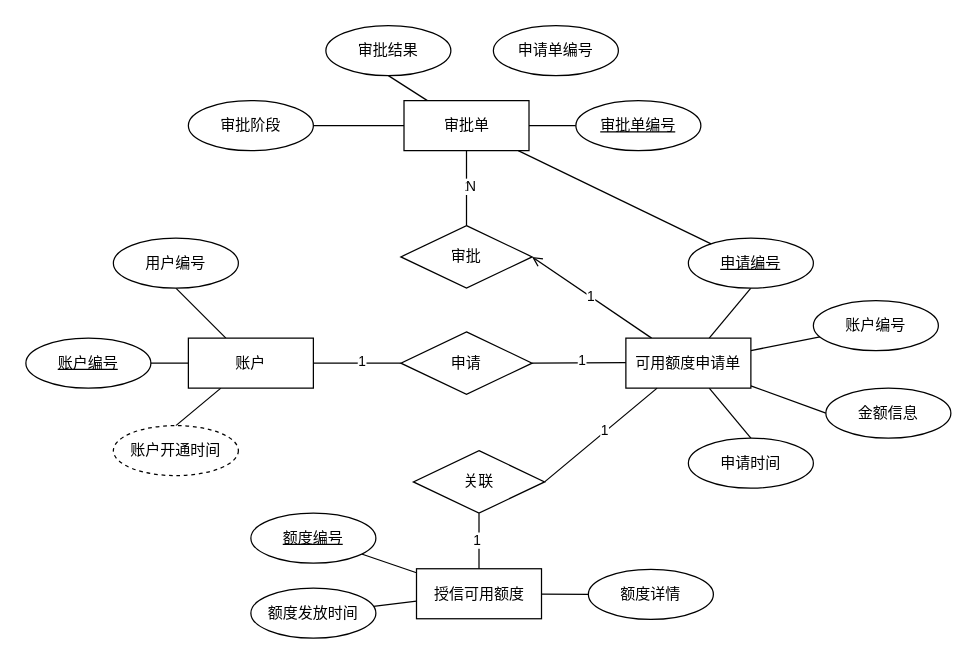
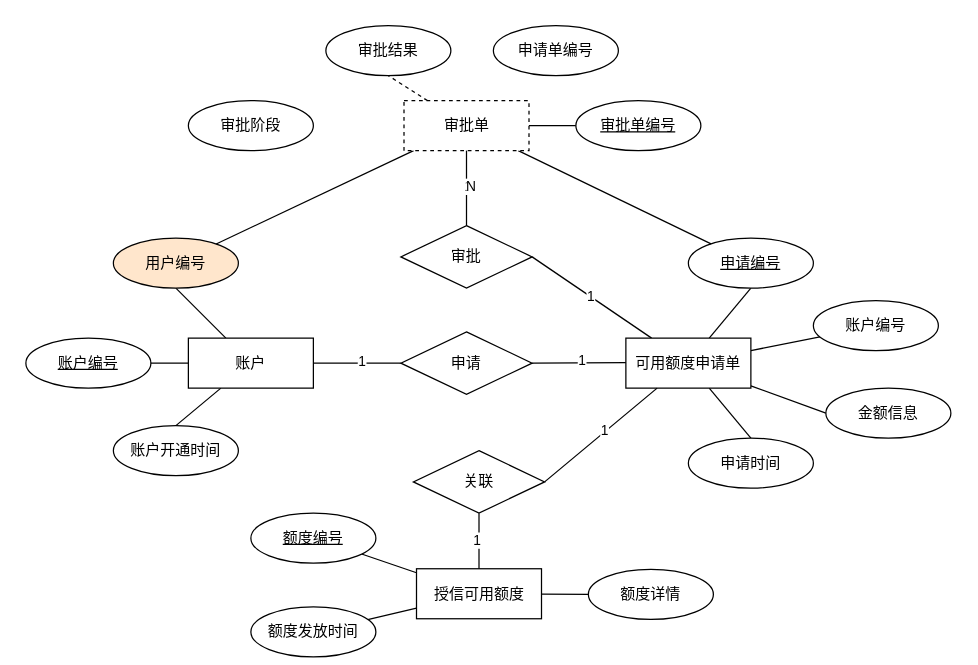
edge "审批结果" -- "审批单": style solid -> dashed
edge "审批阶段" -- "审批单": now "用户编号" -- "审批单"
node "审批单": style solid -> dashed
edge "可用额度申请单" -> "审批": arrowhead open -> none
node "用户编号": fillcolor #ffffff -> #ffe6cc
node "账户开通时间": style dashed -> solid
node "额度发放时间": moved (313, 613) -> (313, 632)
